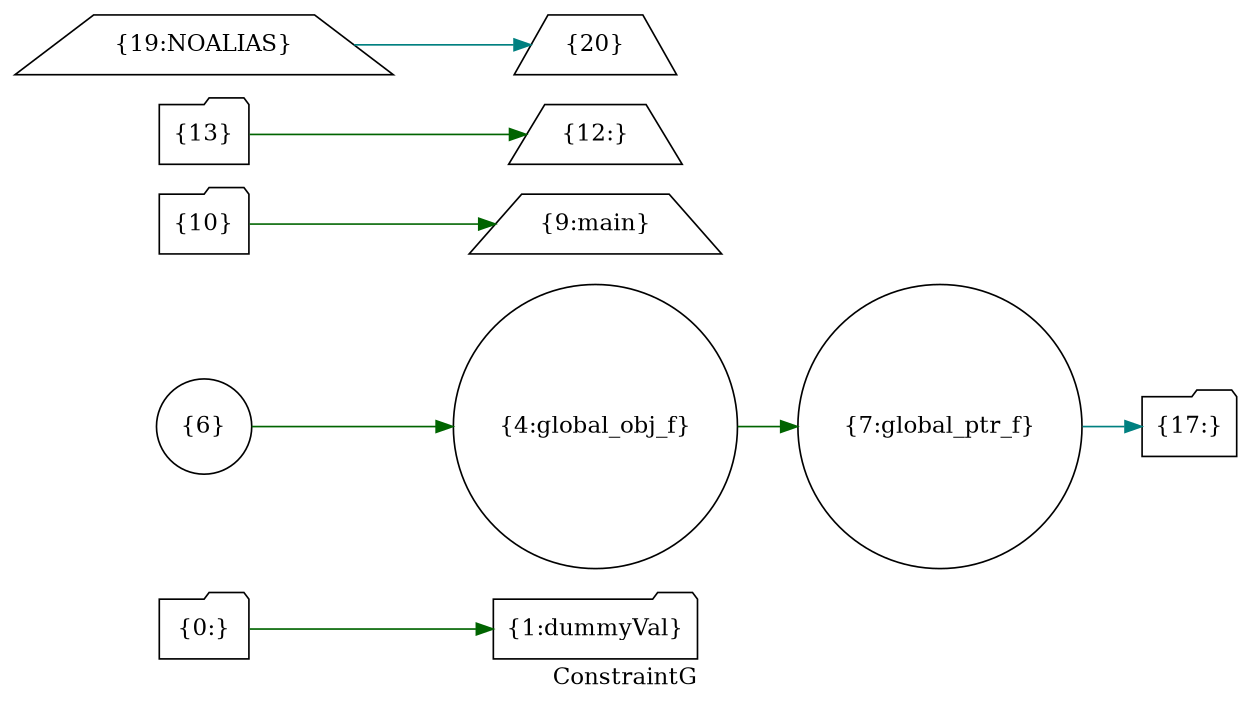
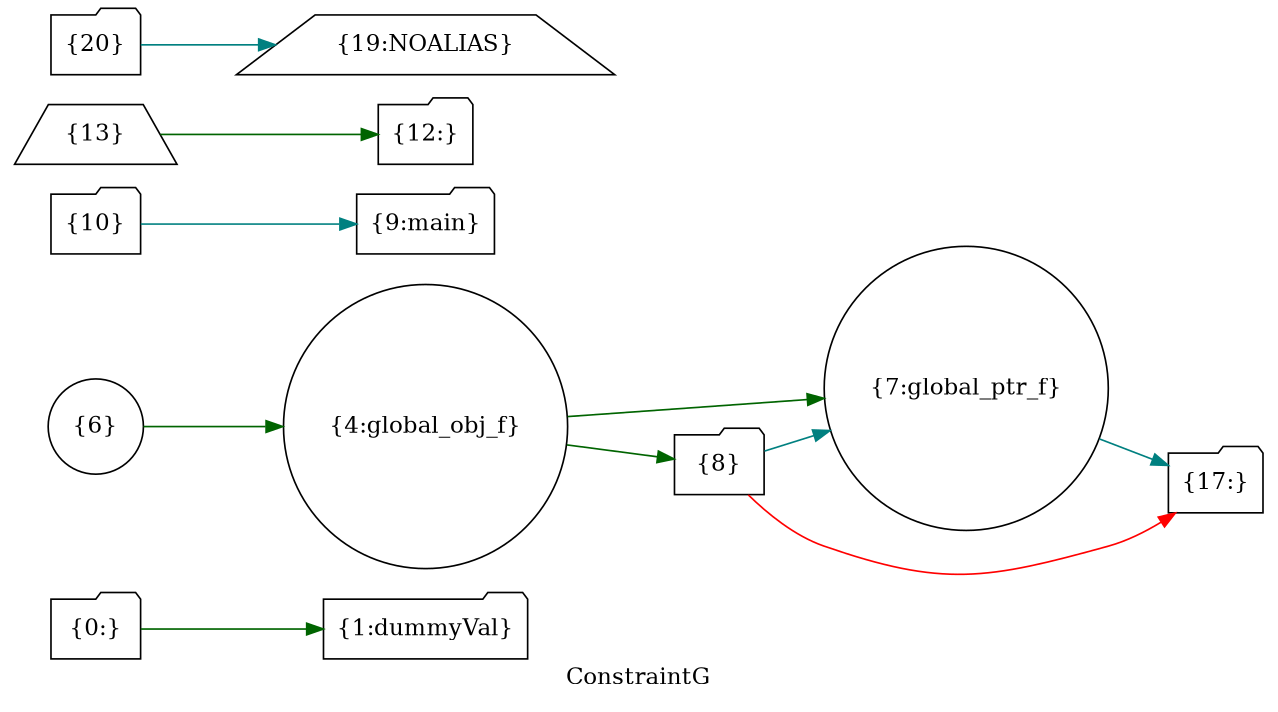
edge "{19:NOALIAS}" -> "{20}": reversed
node "{20}": shape trapezium -> folder
node "{13}": shape folder -> trapezium
node "{12:}": shape trapezium -> folder
edge "{10}" -> "{9:main}": color darkgreen -> teal
node "{9:main}": shape trapezium -> folder
node "{8}": added
